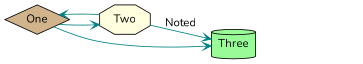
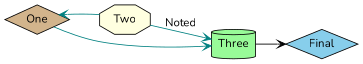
edge "One" -> "Two": removed
node "Final": added
